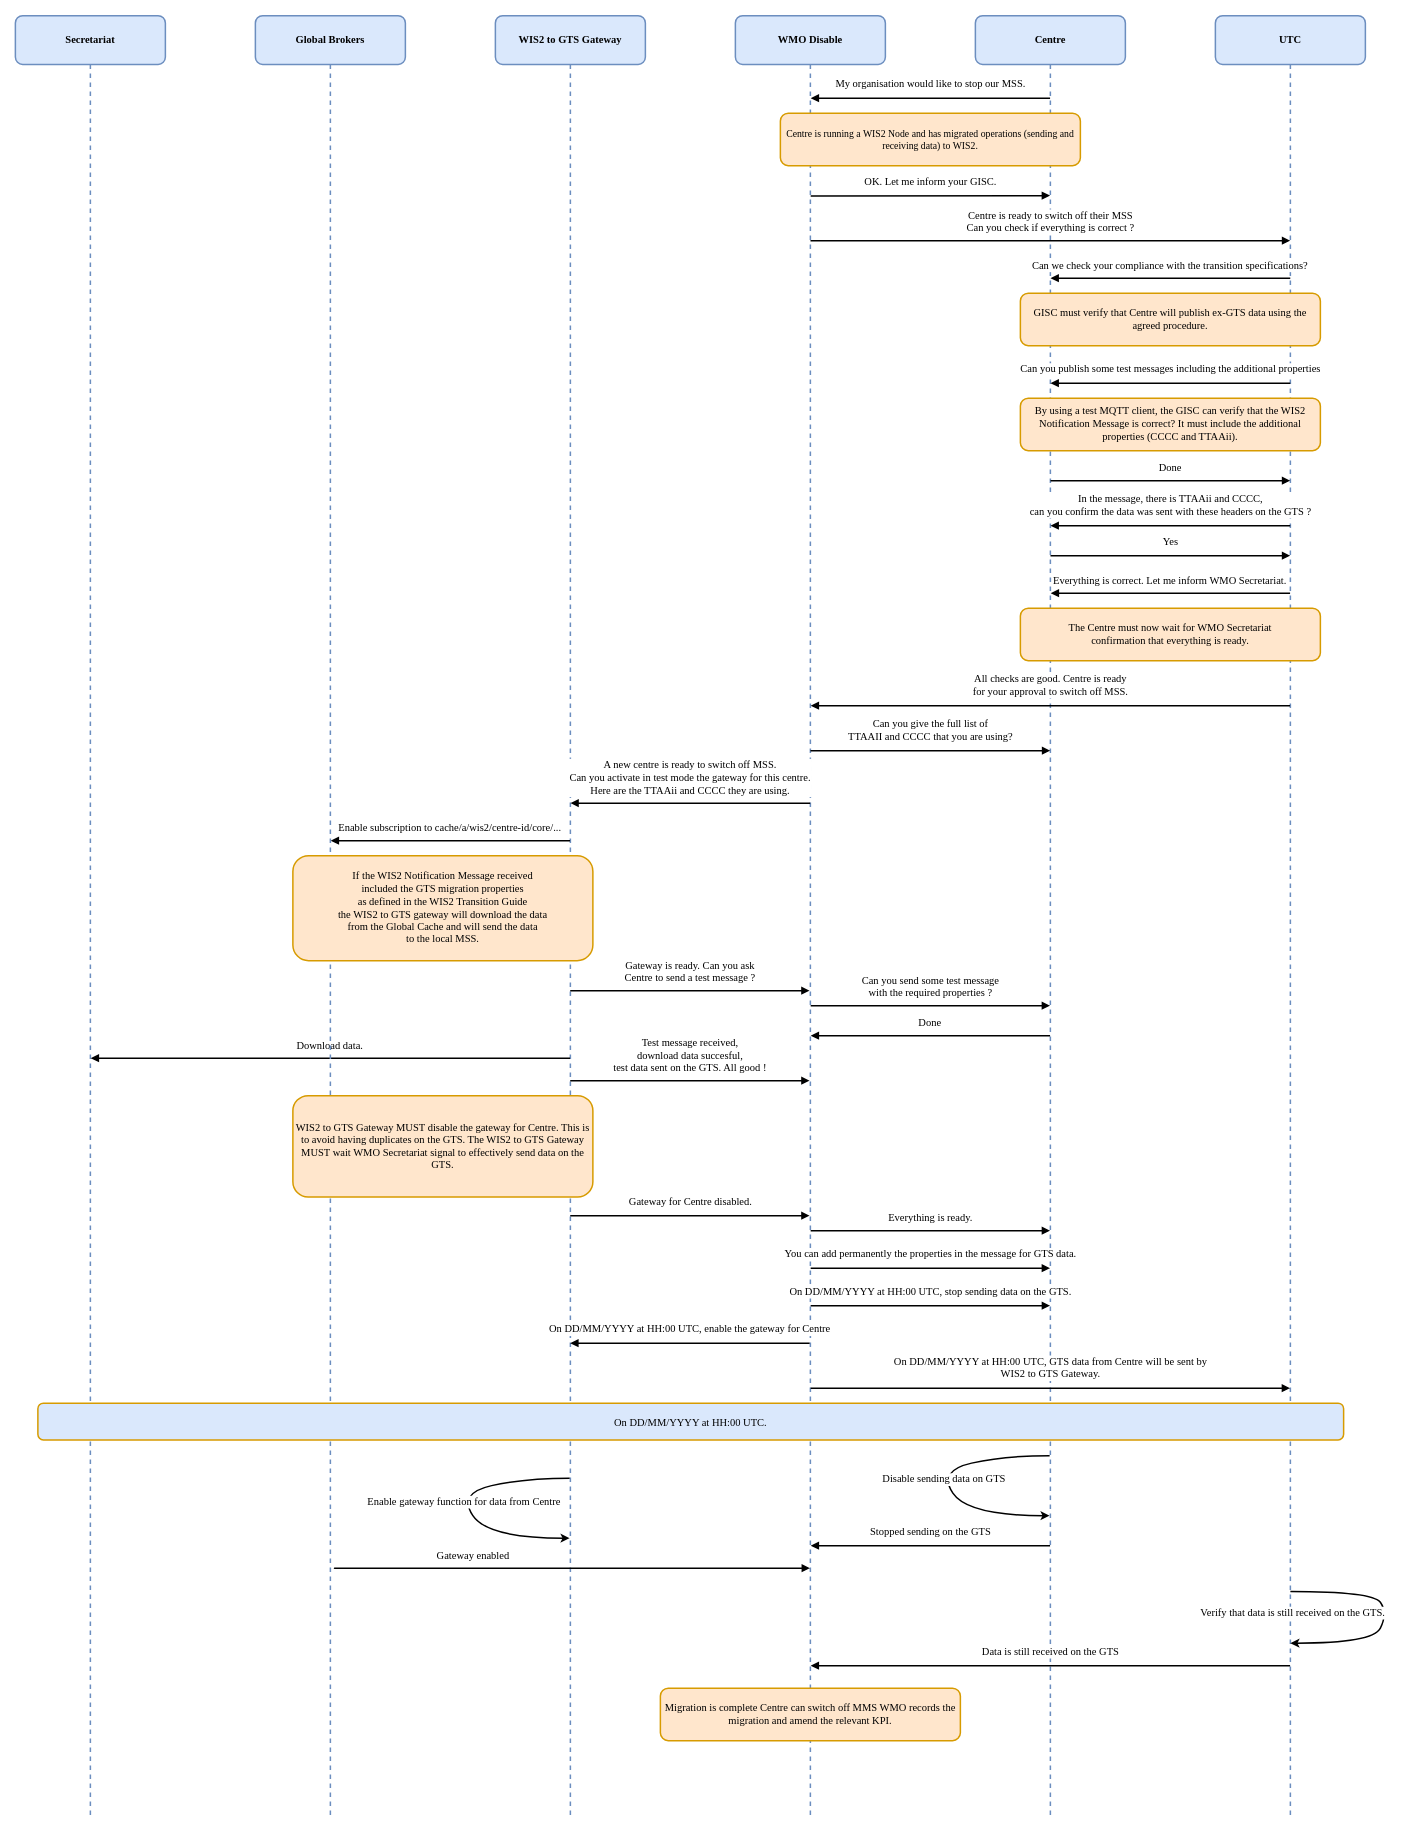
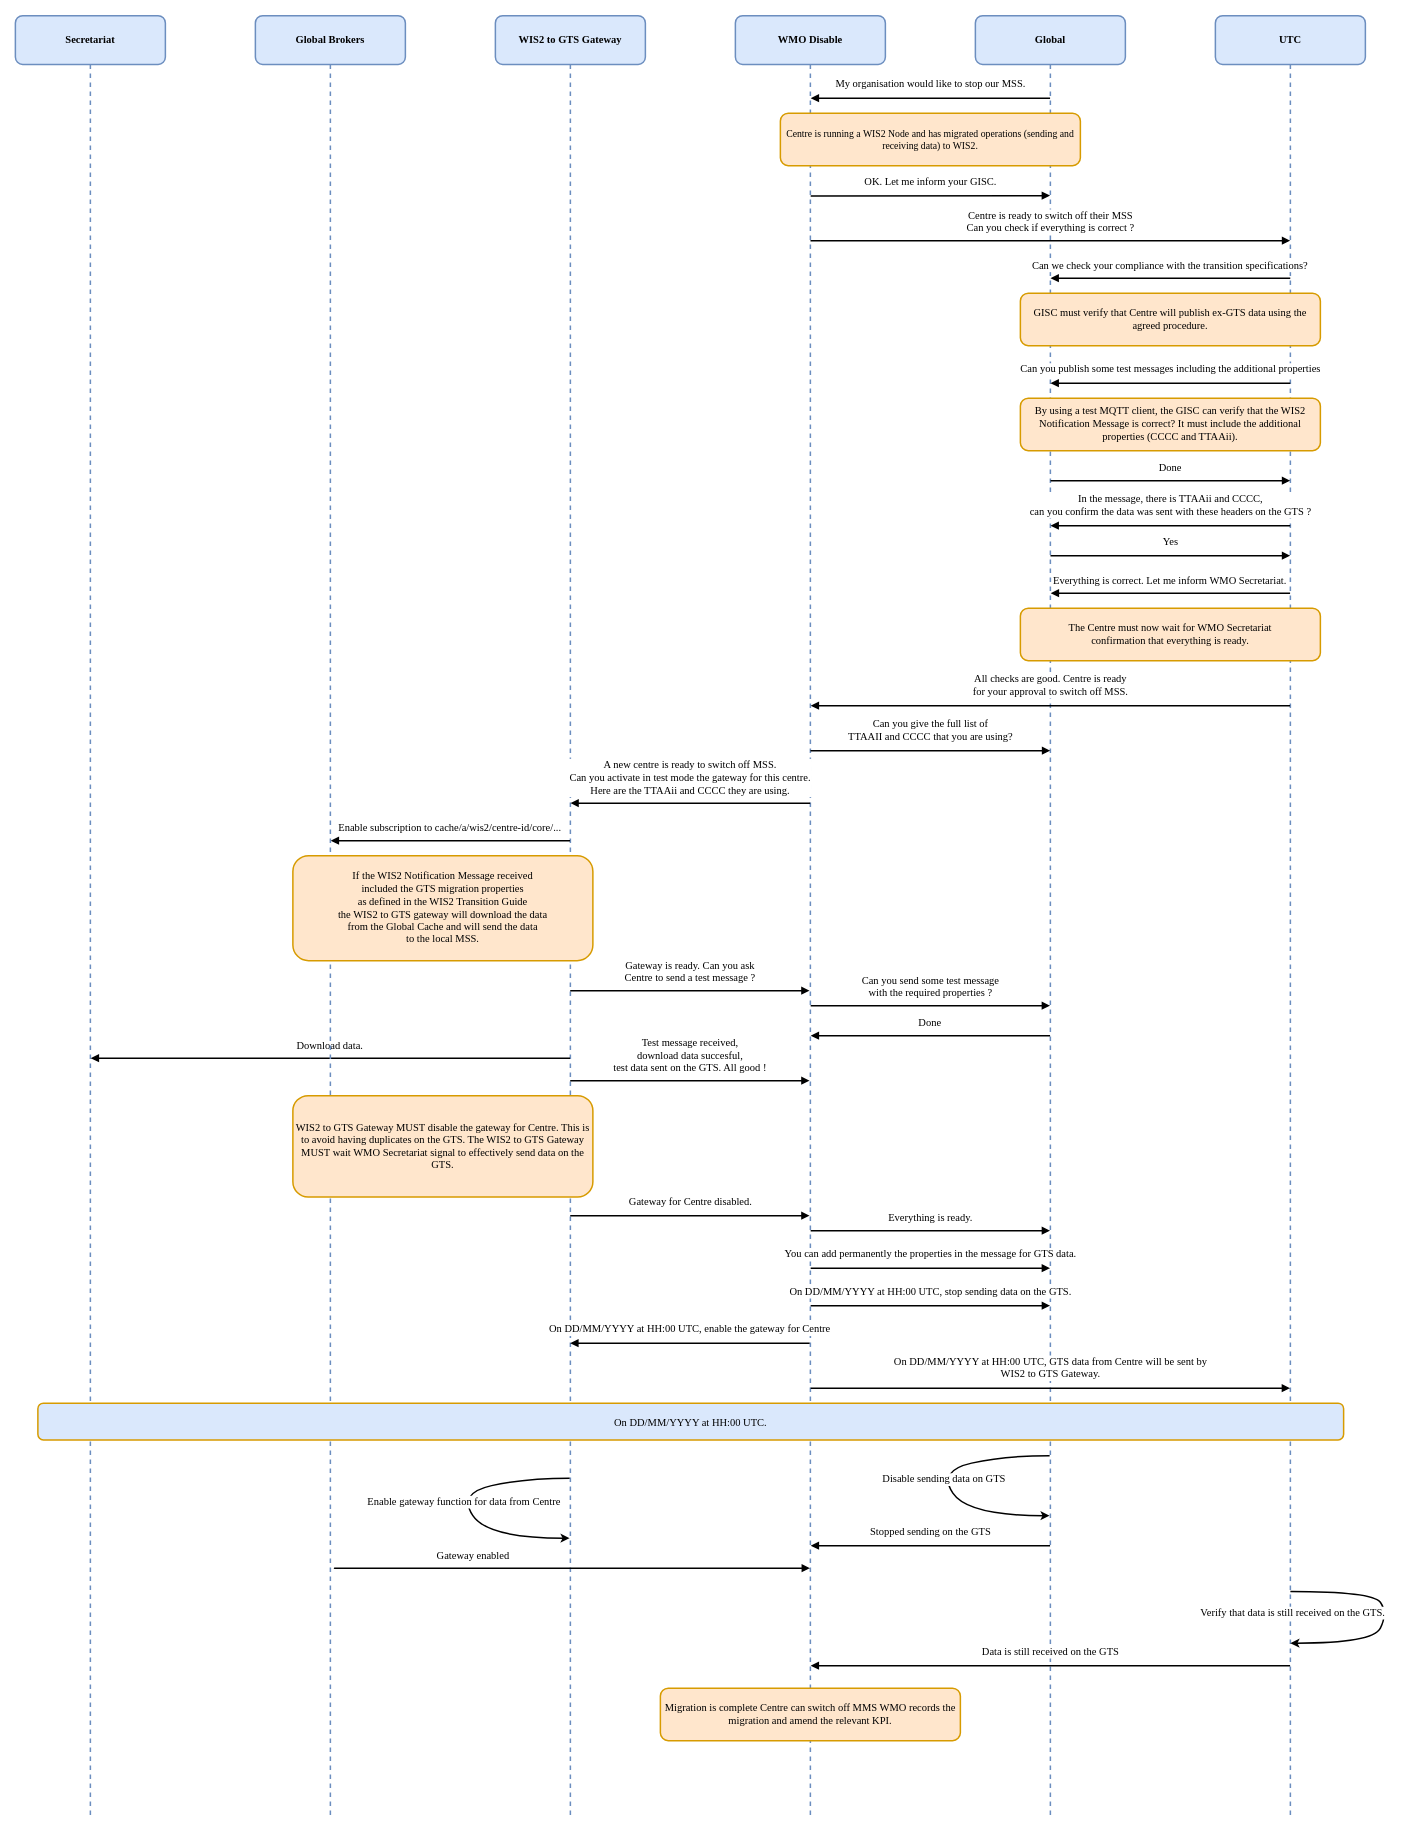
node "Centre": label "Centre" -> "Global"
